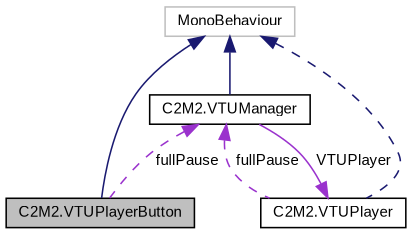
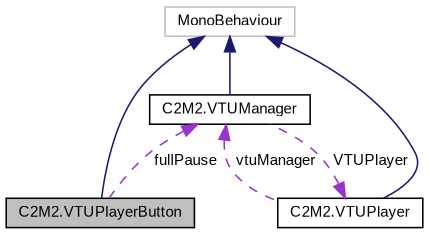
edge "C2M2.VTUPlayer" -> "MonoBehaviour": style dashed -> solid
edge "C2M2.VTUManager" -> "C2M2.VTUPlayer": style solid -> dashed
edge "C2M2.VTUPlayer" -> "C2M2.VTUManager": label " fullPause" -> " vtuManager"
